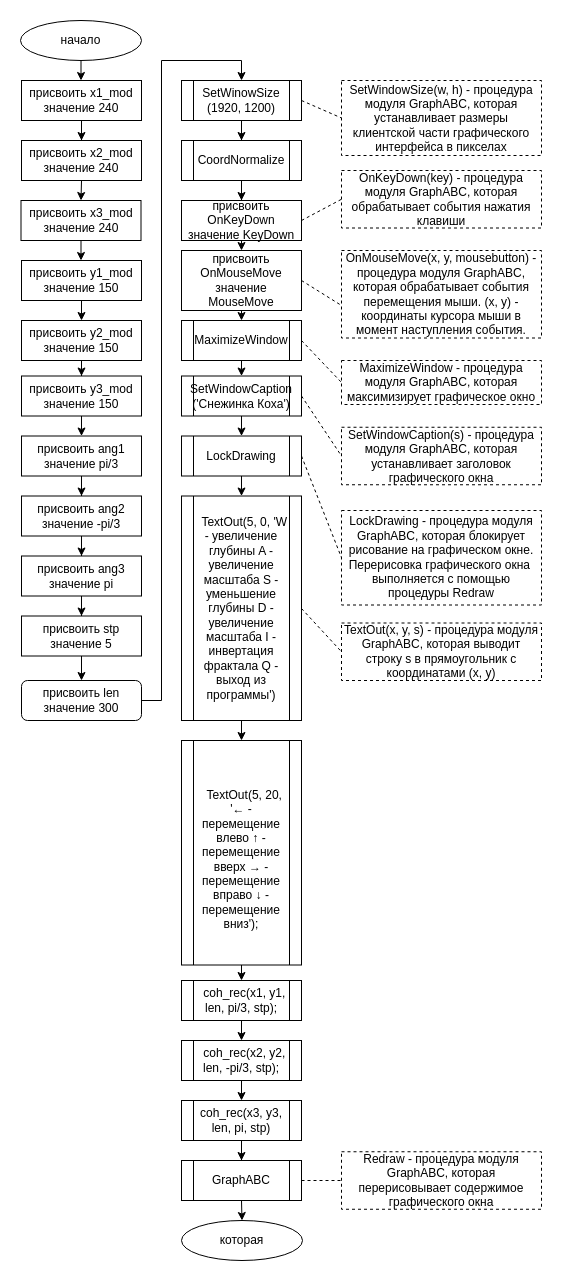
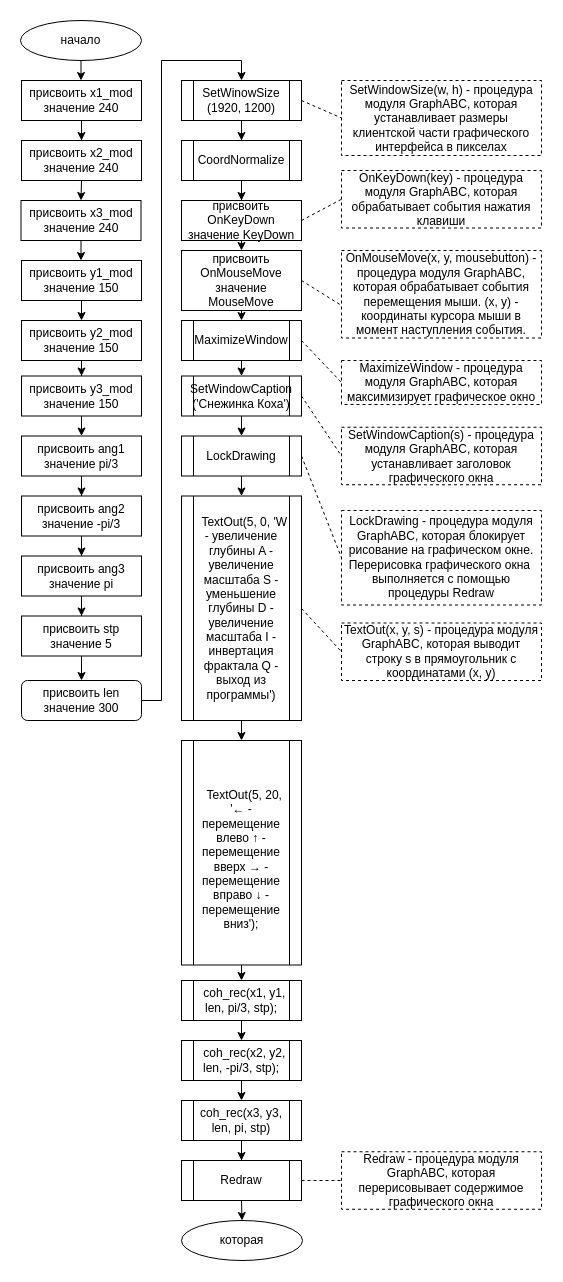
node "GraphABC": label "GraphABC" -> "Redraw"
